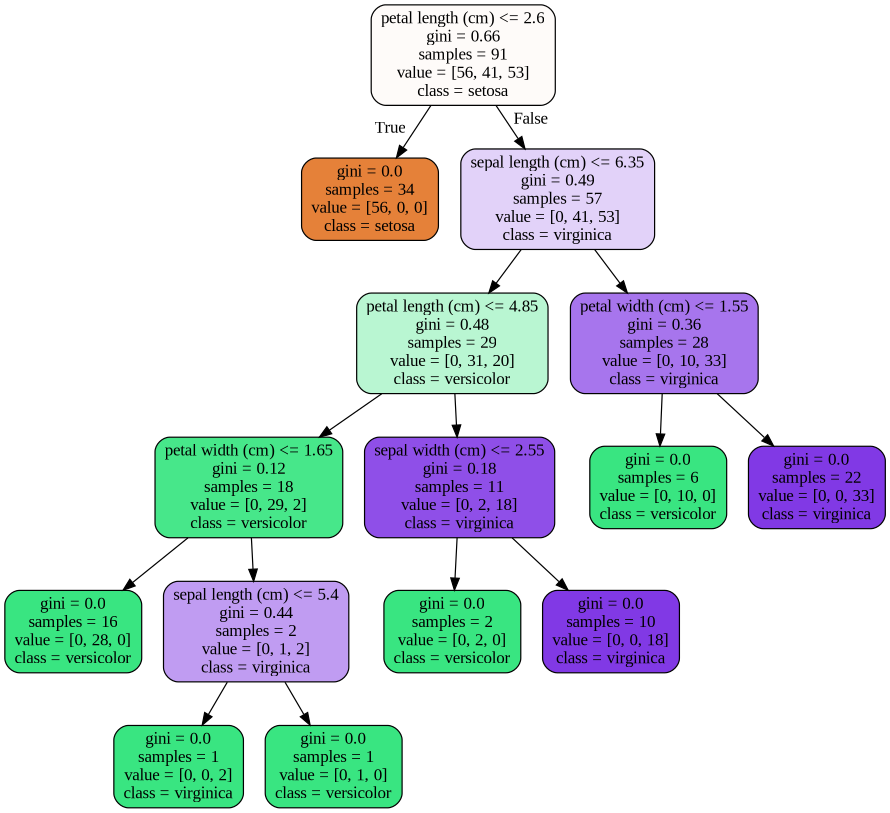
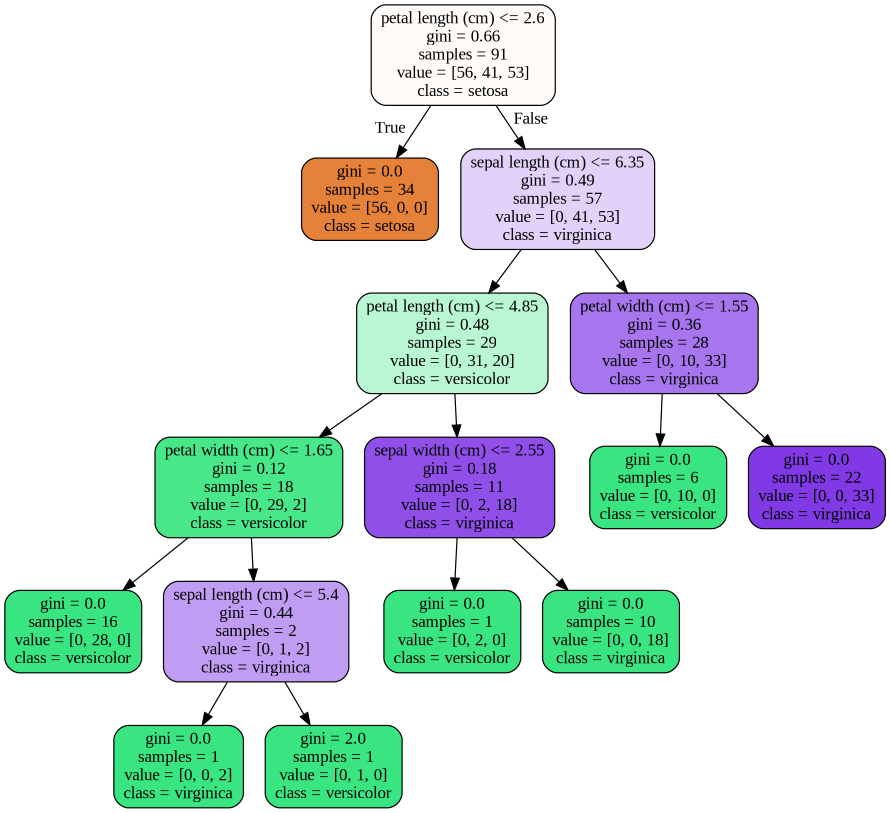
node "gini = 0.0 samples = 2 value = [0, 2, 0] class = versicolor": label "gini = 0.0 samples = 2 value = [0, 2, 0] class = versicolor" -> "gini = 0.0 samples = 1 value = [0, 2, 0] class = versicolor"
node "gini = 0.0 samples = 10 value = [0, 0, 18] class = virginica": fillcolor #8139e5 -> #39e581
node "gini = 0.0 samples = 1 value = [0, 1, 0] class = versicolor": label "gini = 0.0 samples = 1 value = [0, 1, 0] class = versicolor" -> "gini = 2.0 samples = 1 value = [0, 1, 0] class = versicolor"
